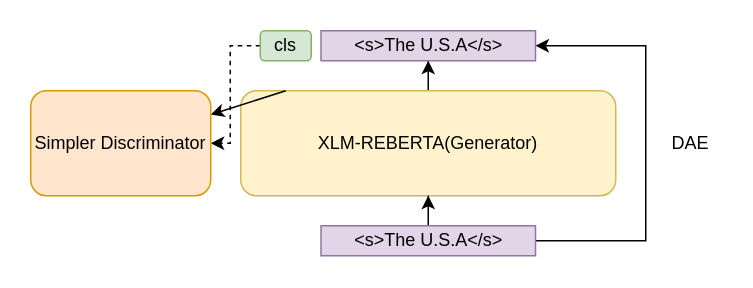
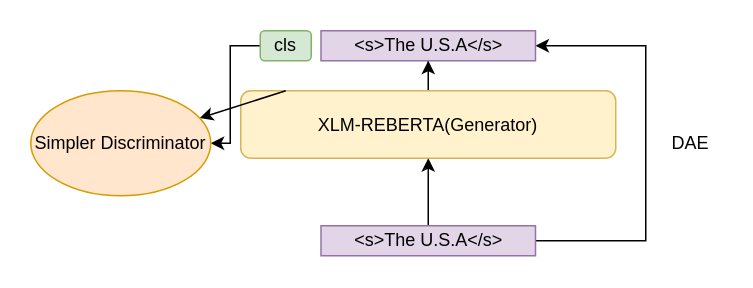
edge "cls" -> "Simpler Discriminator": style dashed -> solid
node "Simpler Discriminator": shape rounded rectangle -> ellipse
node "XLM-REBERTA(Generator)": size 375x105 -> 375x68
